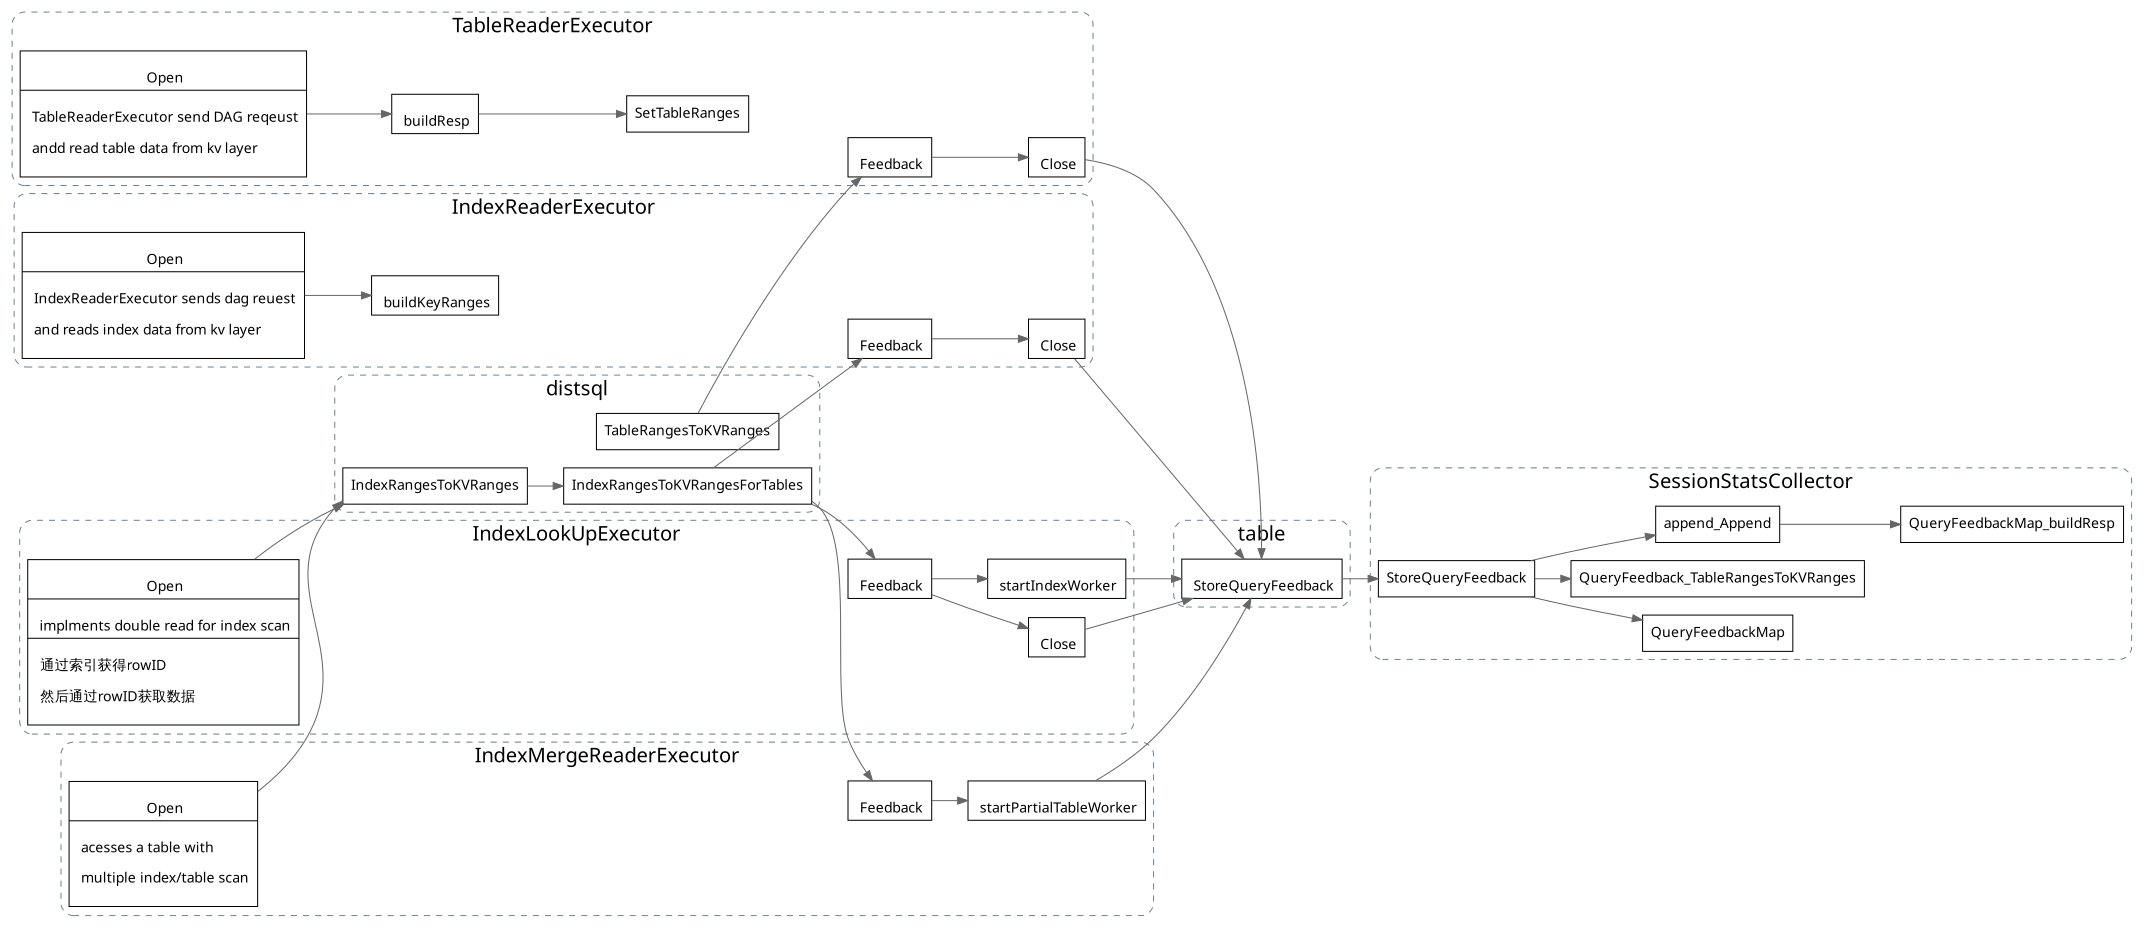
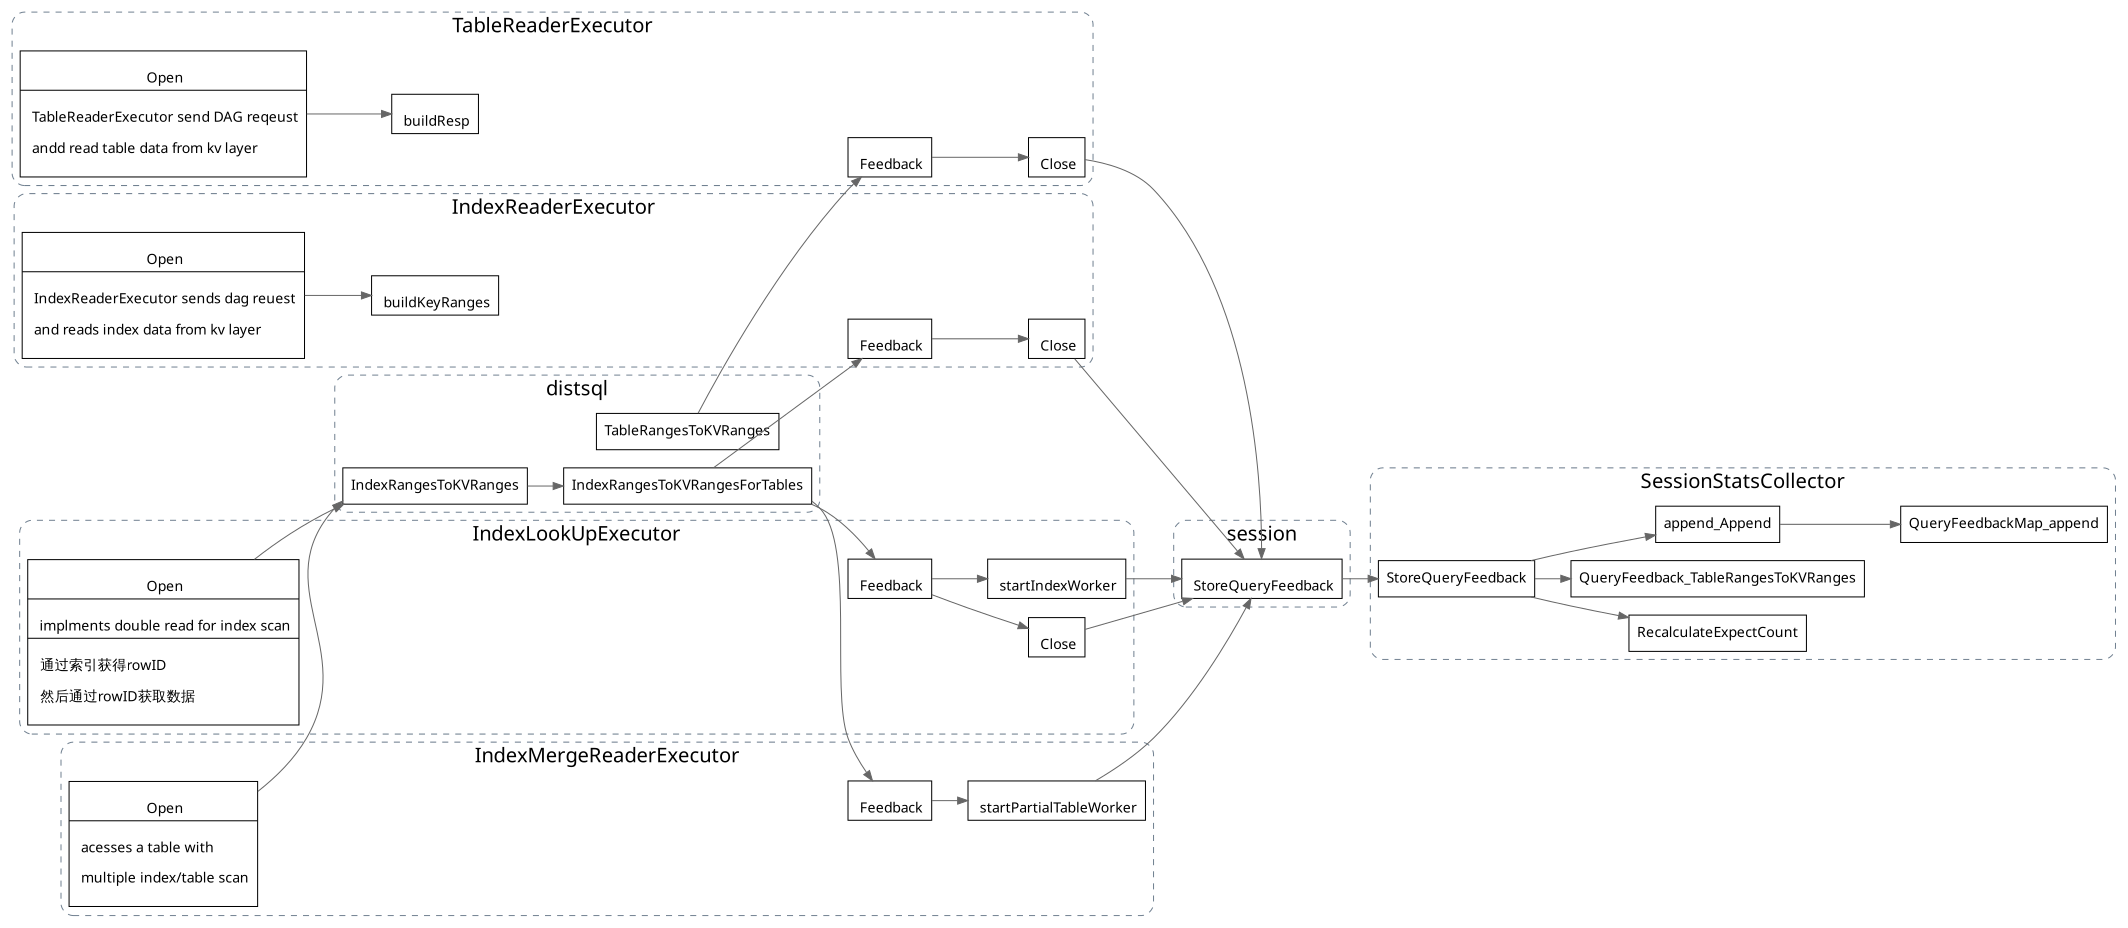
node "SetTableRanges": removed
node "QueryFeedbackMap_buildResp": label "QueryFeedbackMap_buildResp" -> "QueryFeedbackMap_append"
cluster "table": label "table" -> "session"
node "QueryFeedbackMap": label "QueryFeedbackMap" -> "RecalculateExpectCount"
